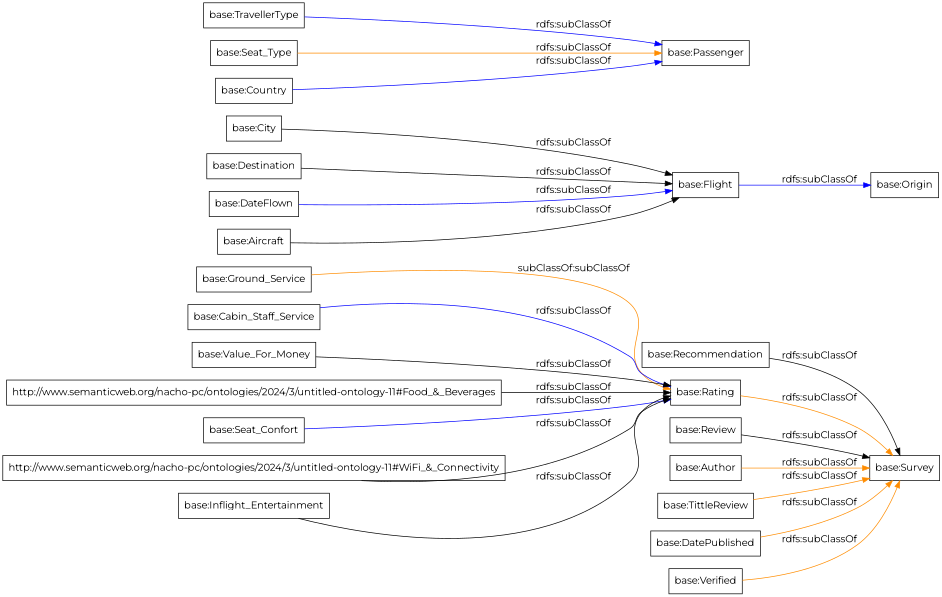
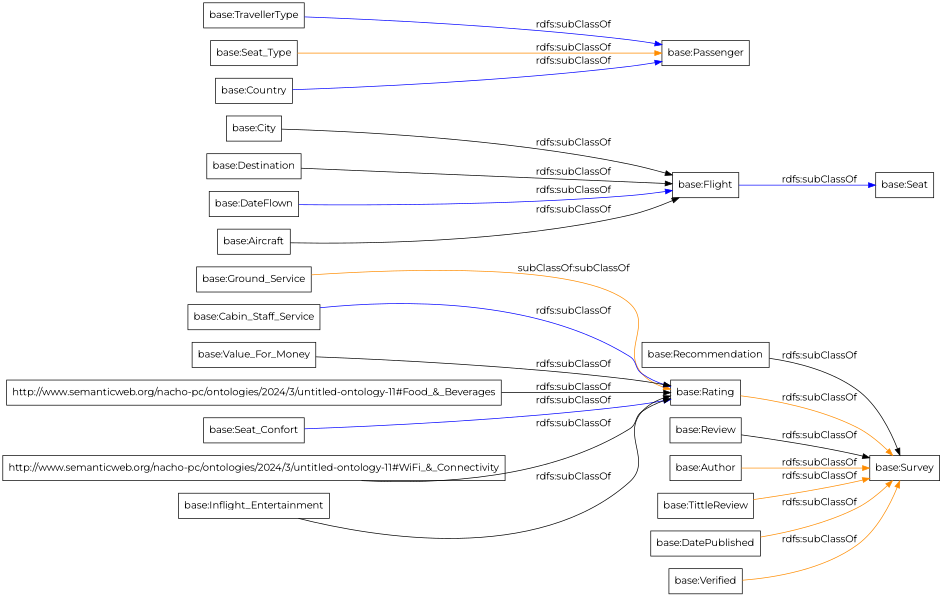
node "base:Origin": label "base:Origin" -> "base:Seat"
